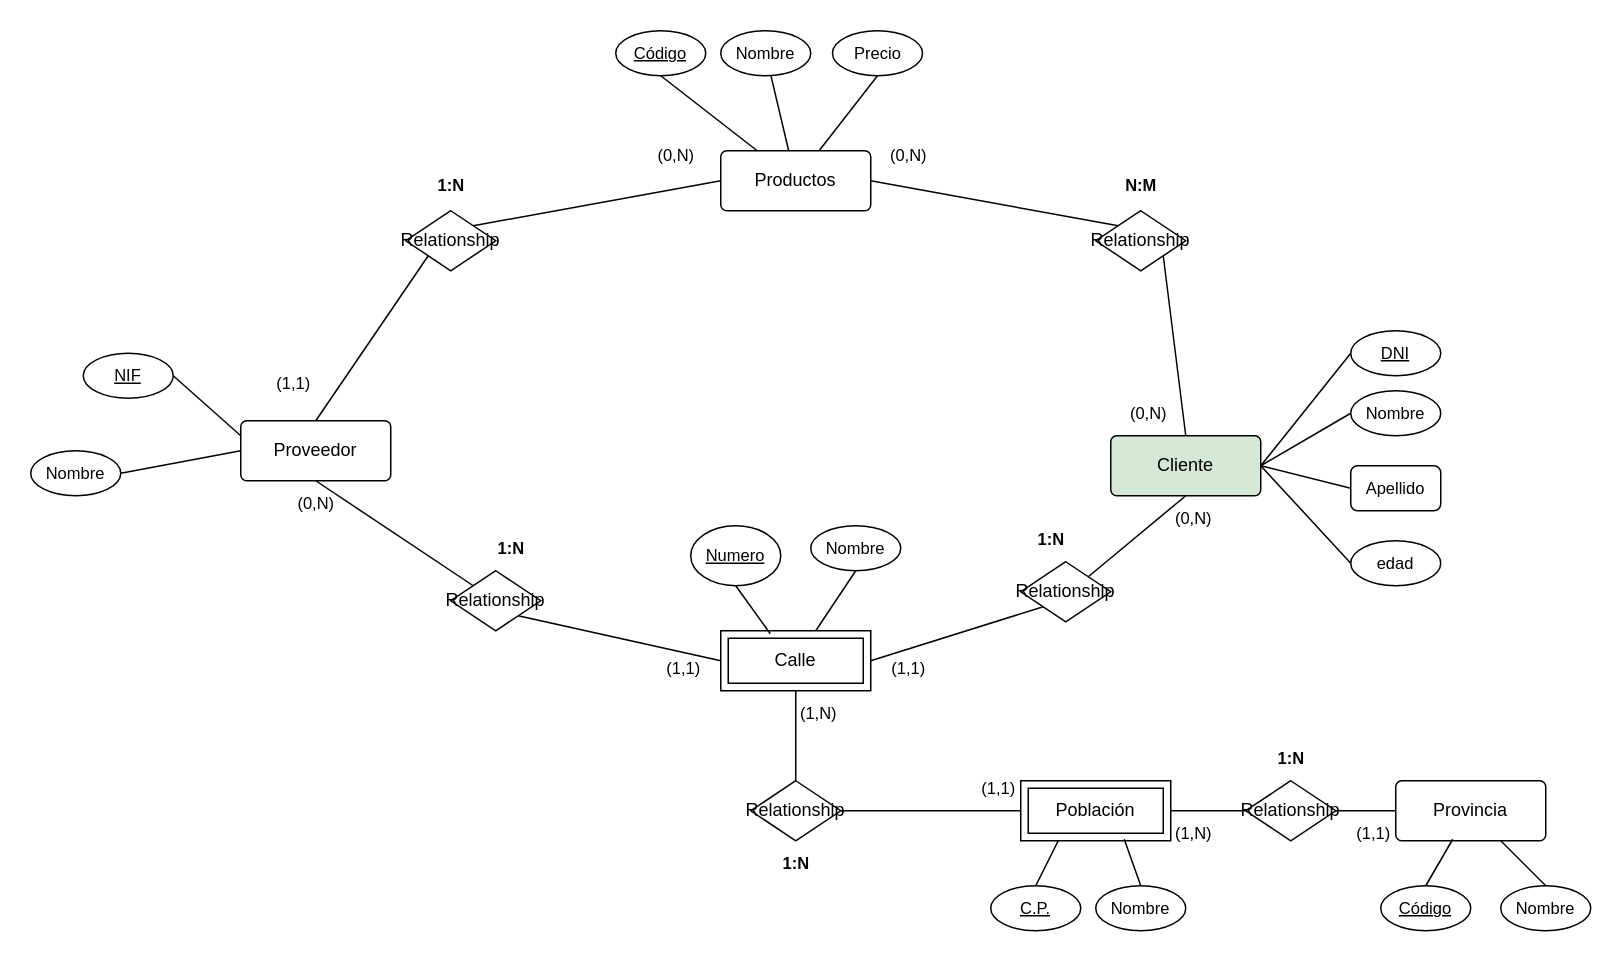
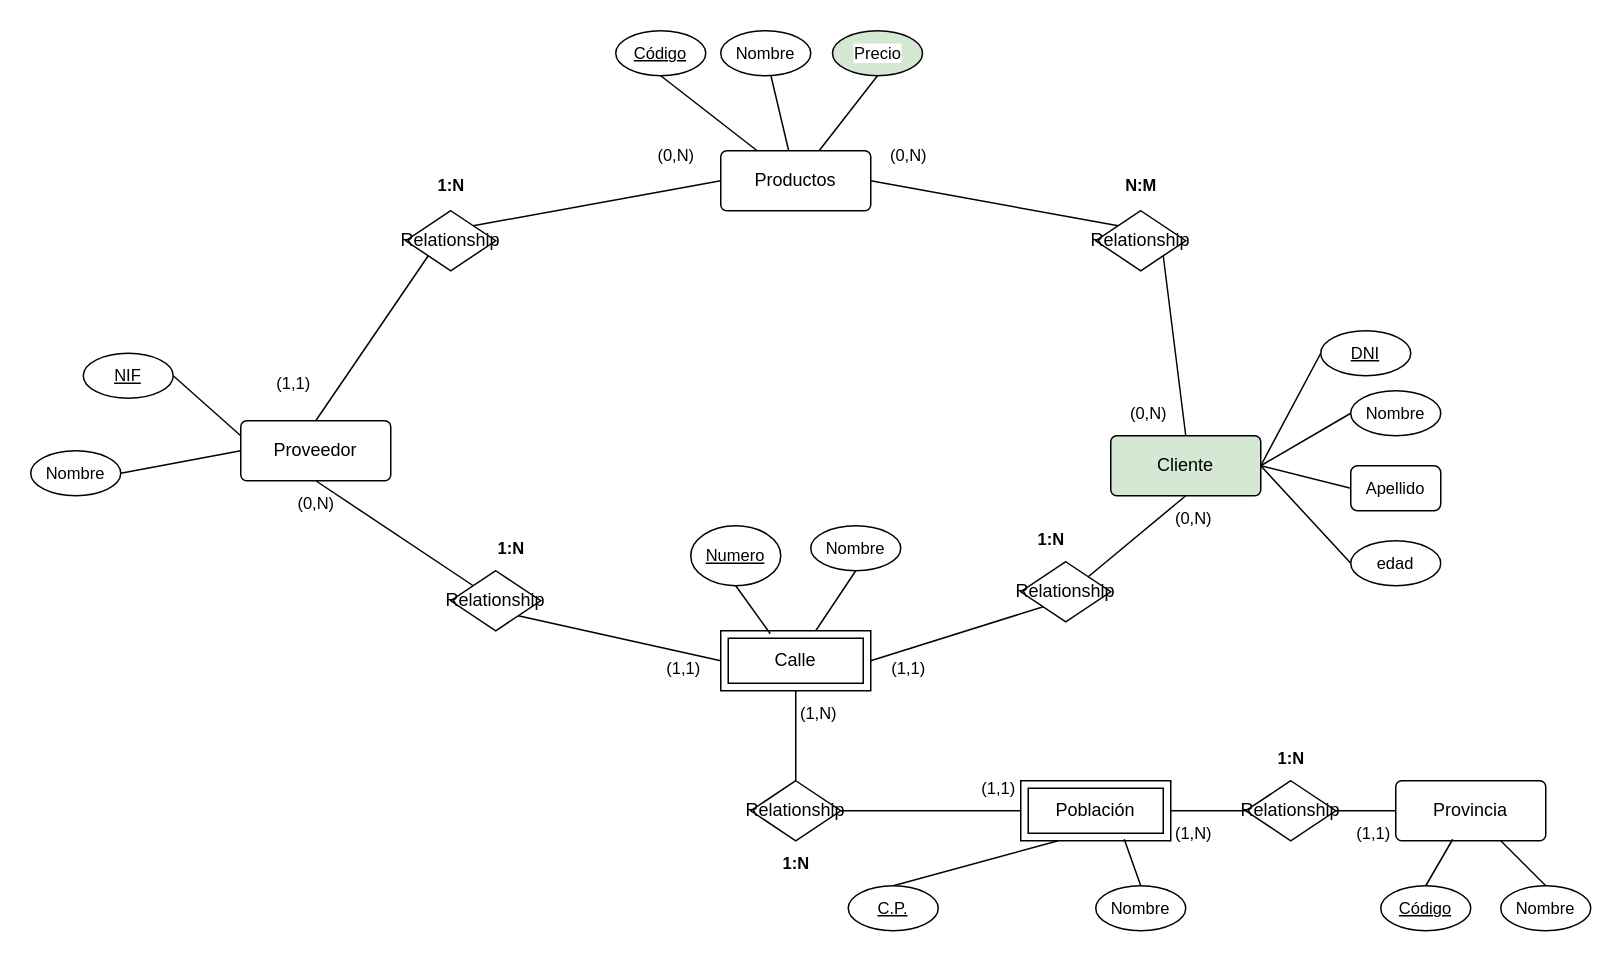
node "Precio": fillcolor #ffffff -> #d5e8d4
node "DNI": moved (1396, 353) -> (1366, 353)
node "C.P.": moved (1036, 908) -> (893, 908)
